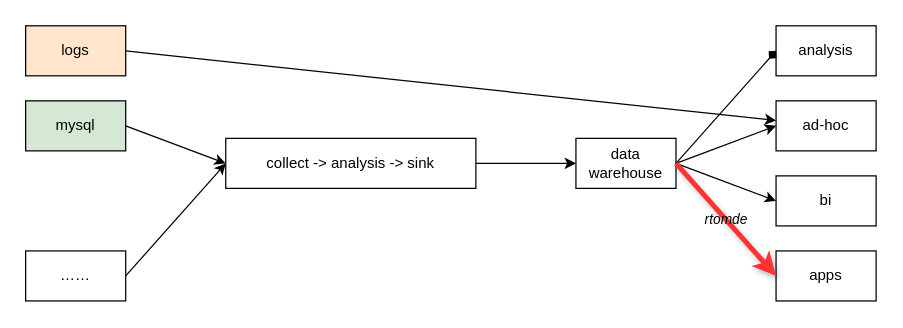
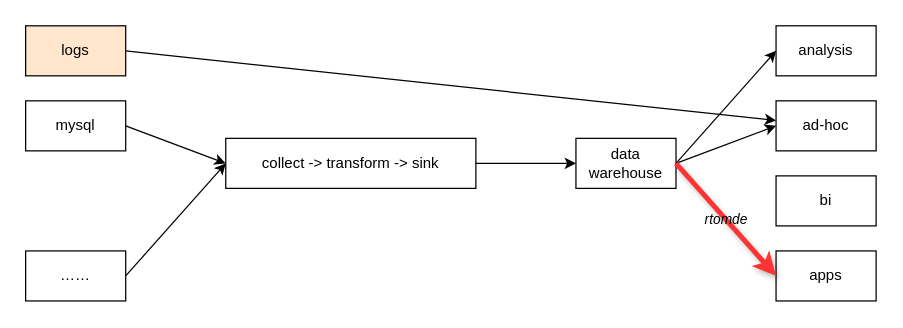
edge "data warehouse" -> "analysis": arrowhead diamond -> classic
node "mysql": fillcolor #d5e8d4 -> #ffffff
node "collect -> analysis -> sink": label "collect -> analysis -> sink" -> "collect -> transform -> sink"
edge "data warehouse" -> "bi": removed
